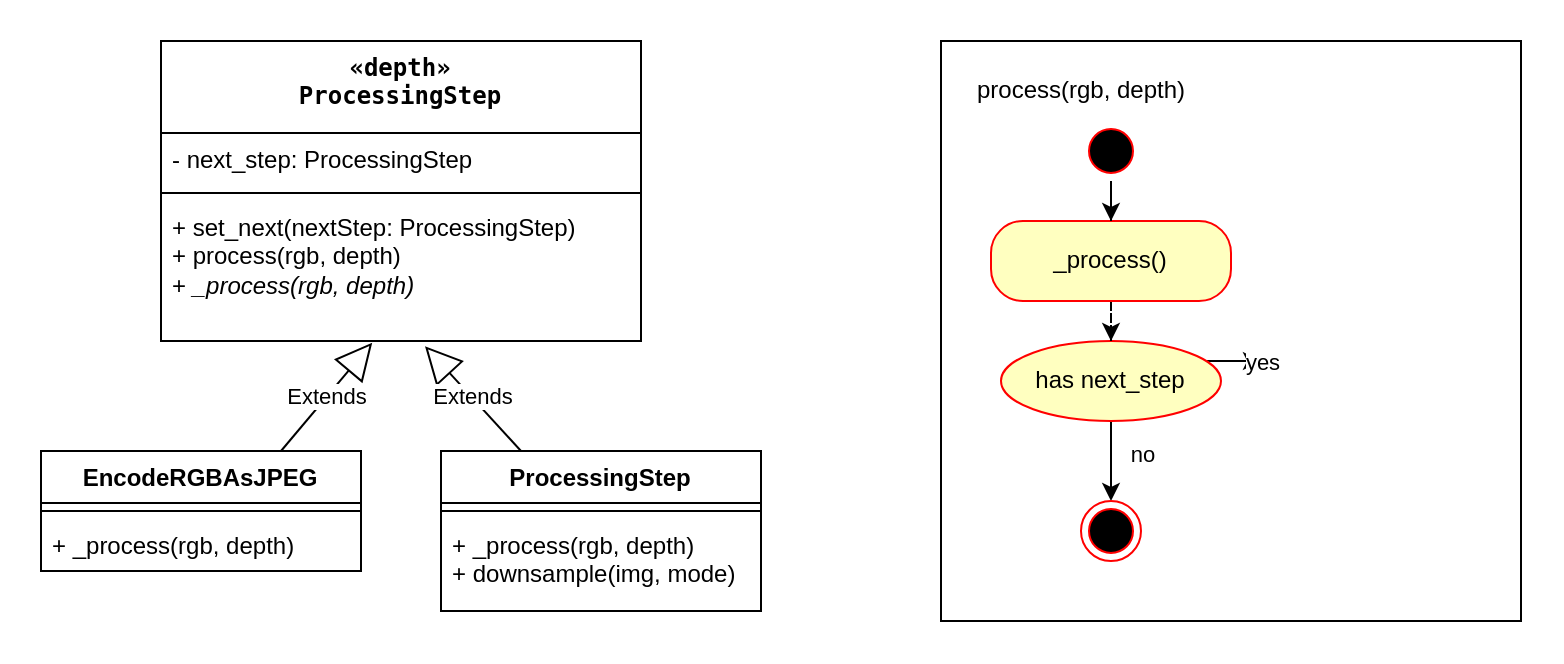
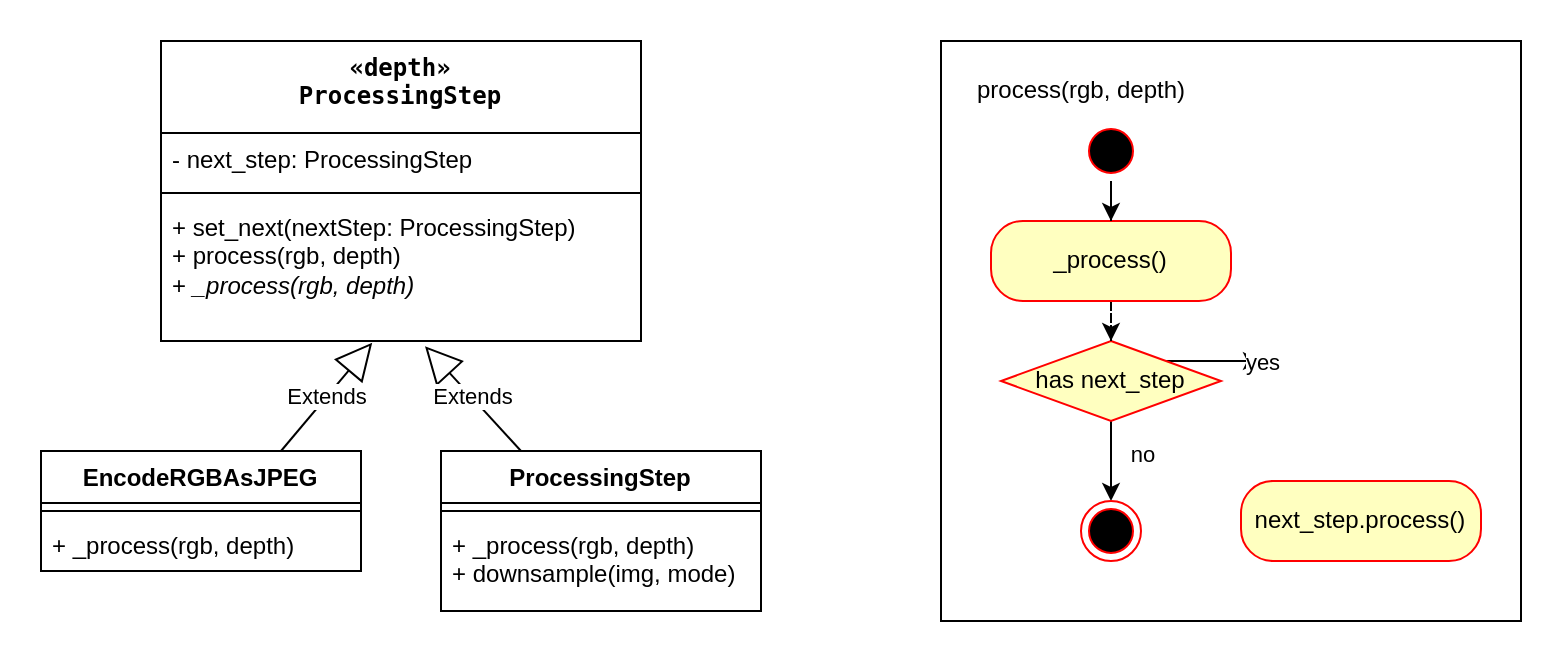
node "has next_step": shape ellipse -> diamond
node "next_step.process()": added
